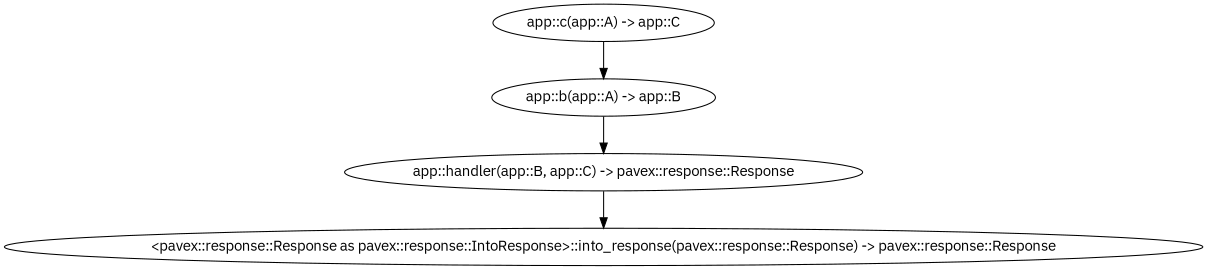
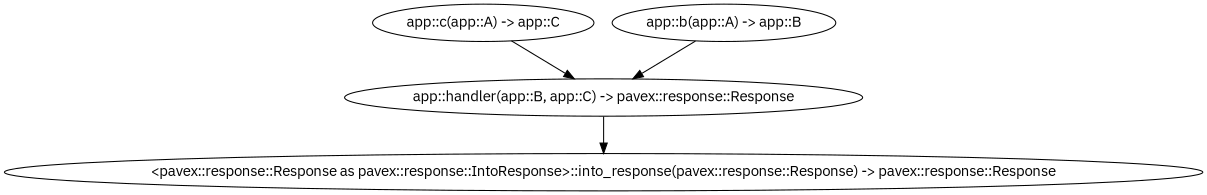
edge "app::c(app::A) -> app::C" -> "app::b(app::A) -> app::B": now "app::c(app::A) -> app::C" -> "app::handler(app::B, app::C) -> pavex::response::Response"
